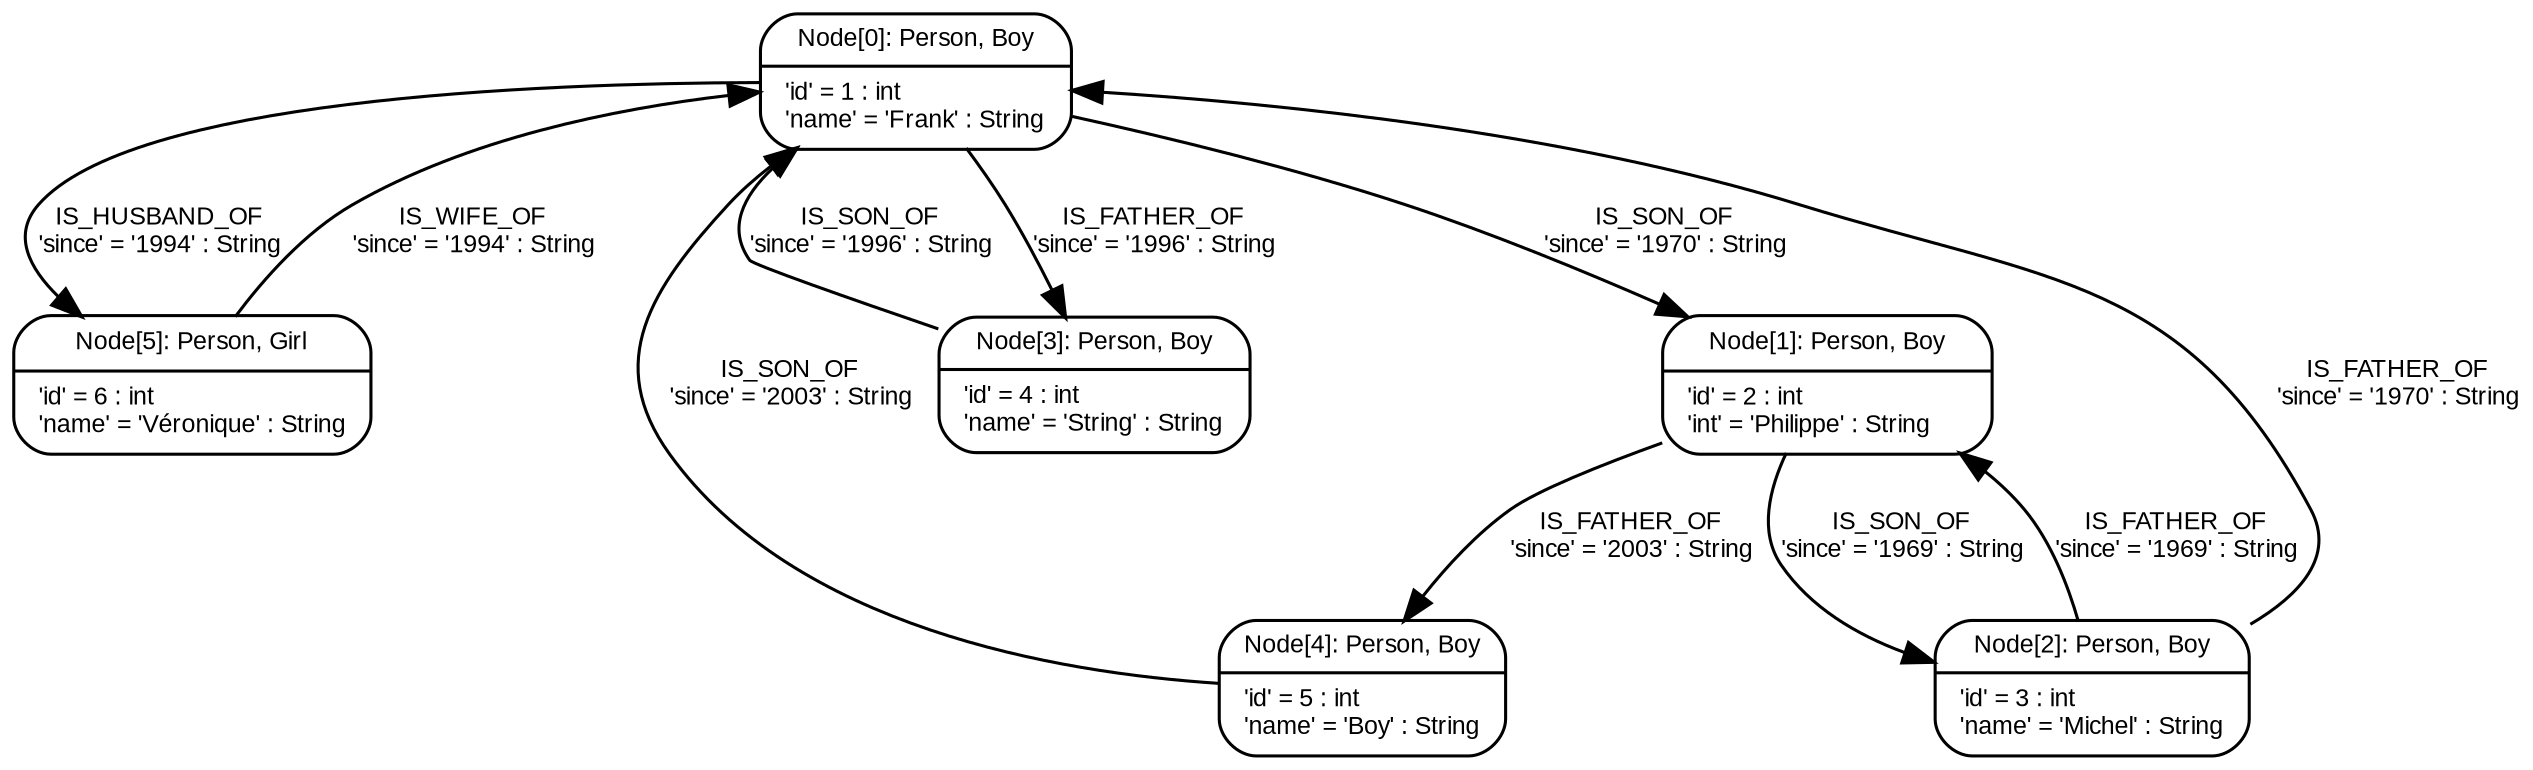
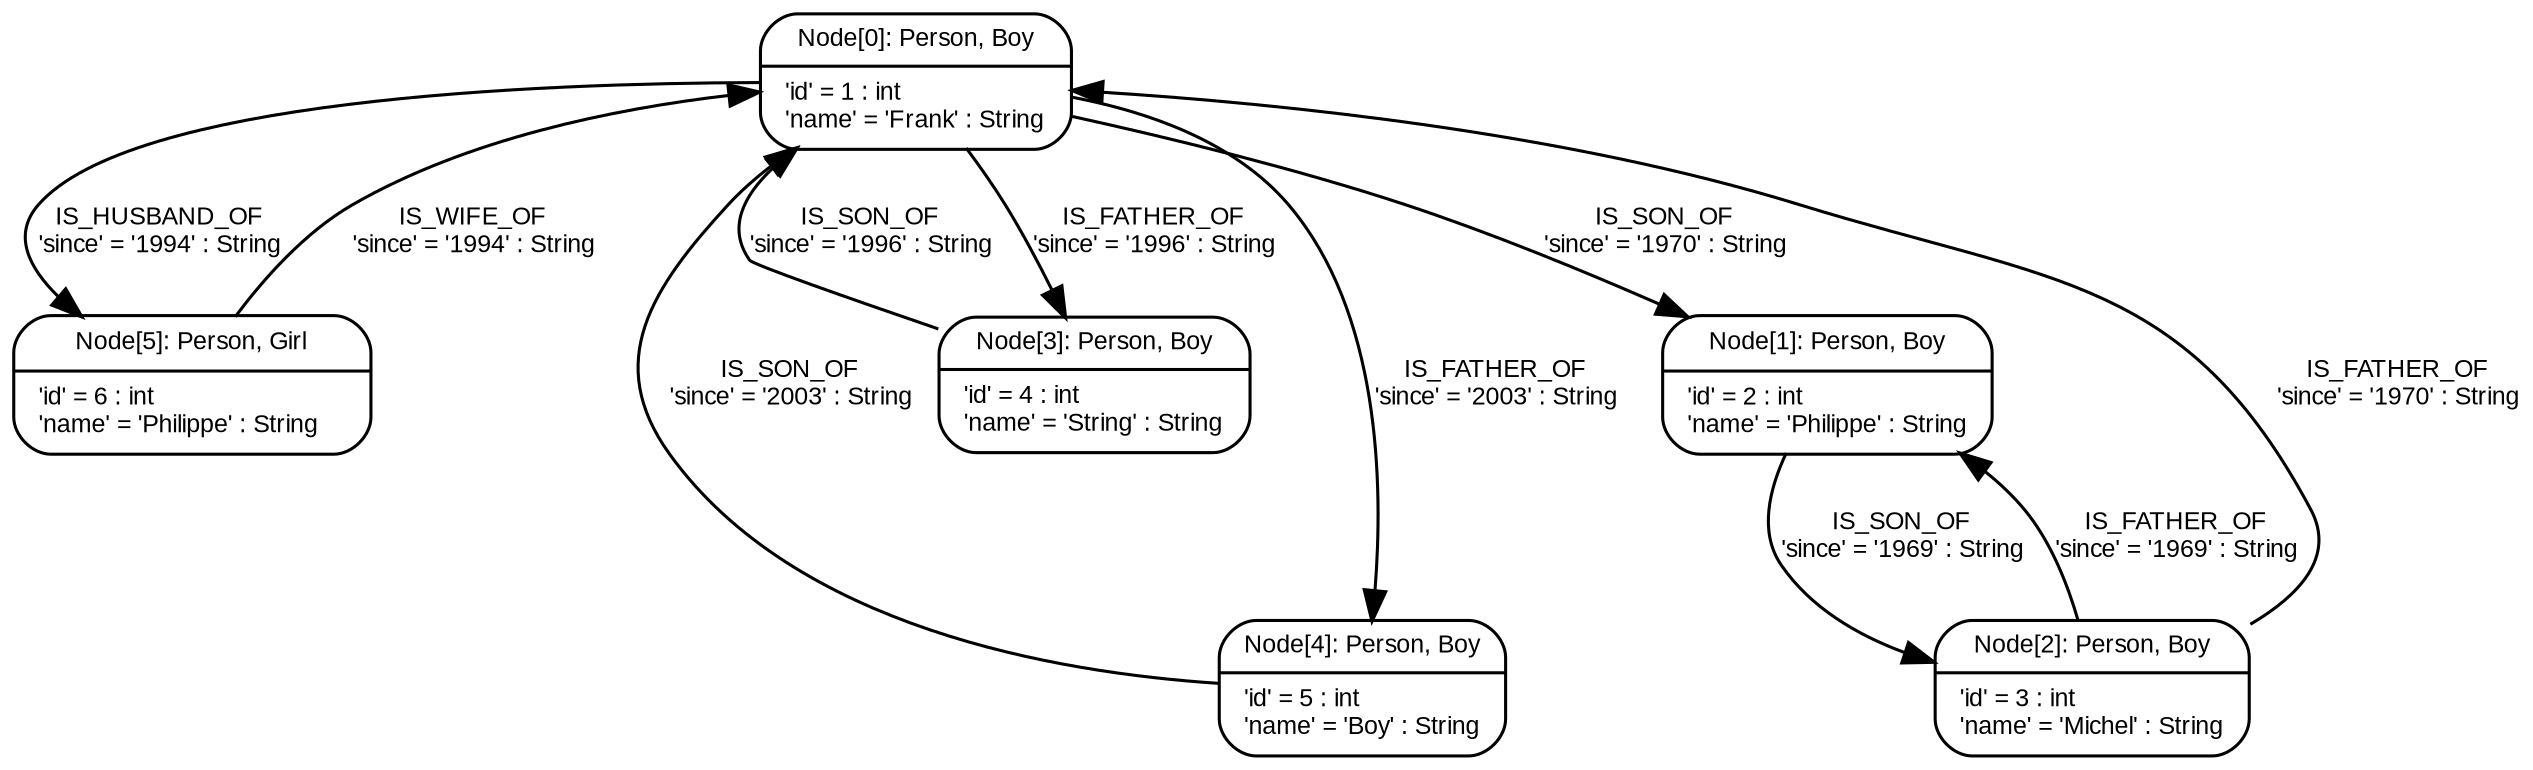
node "Node[5]: Person, Girl": text "'name' = 'Véronique' : String" -> "'name' = 'Philippe' : String"
node "Node[1]: Person, Boy": text "'int' = 'Philippe' : String" -> "'name' = 'Philippe' : String"
edge "Node[1]: Person, Boy" -> "Node[4]: Person, Boy": now "Node[0]: Person, Boy" -> "Node[4]: Person, Boy"
